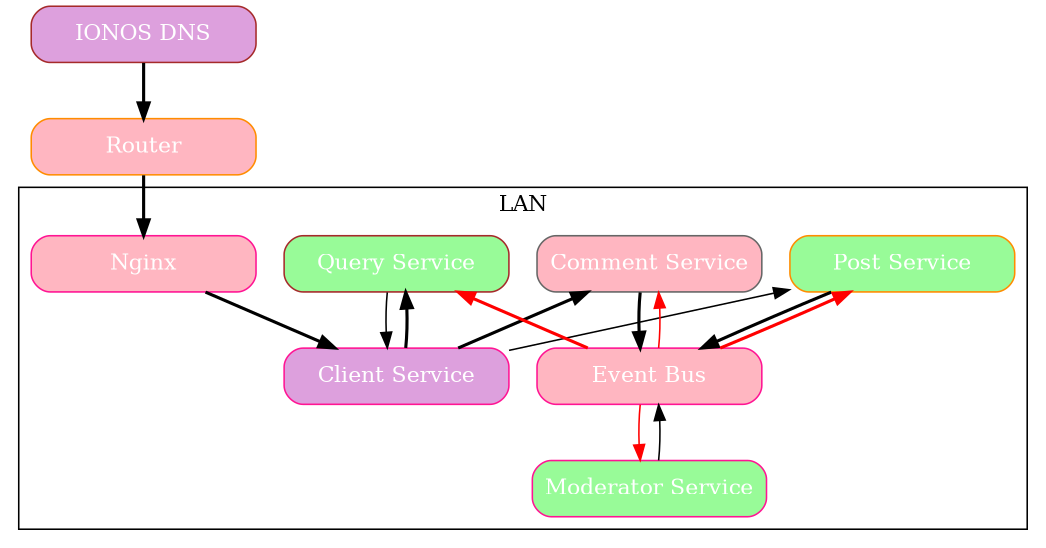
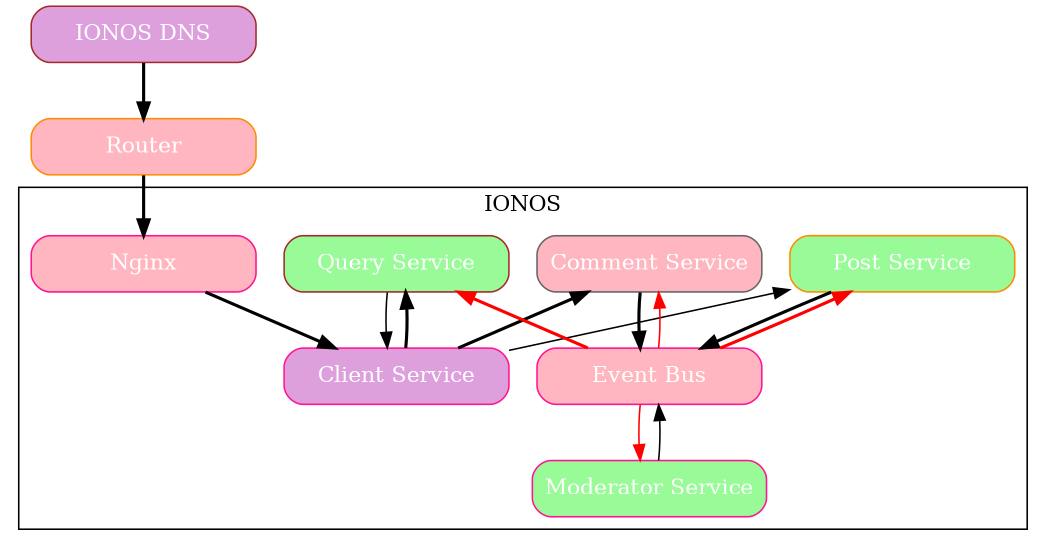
cluster "LAN": label "LAN" -> "IONOS"
